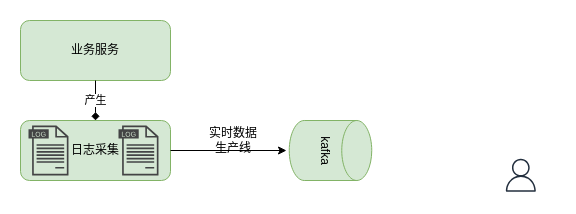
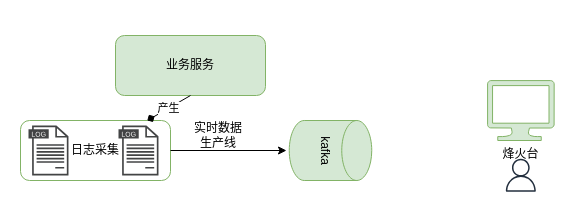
node "业务服务": moved (96, 51) -> (191, 66)
node "烽火台": added
node "实时数据生产线": moved (234, 141) -> (219, 136)
node "日志采集": fillcolor #d5e8d4 -> #ffffff
